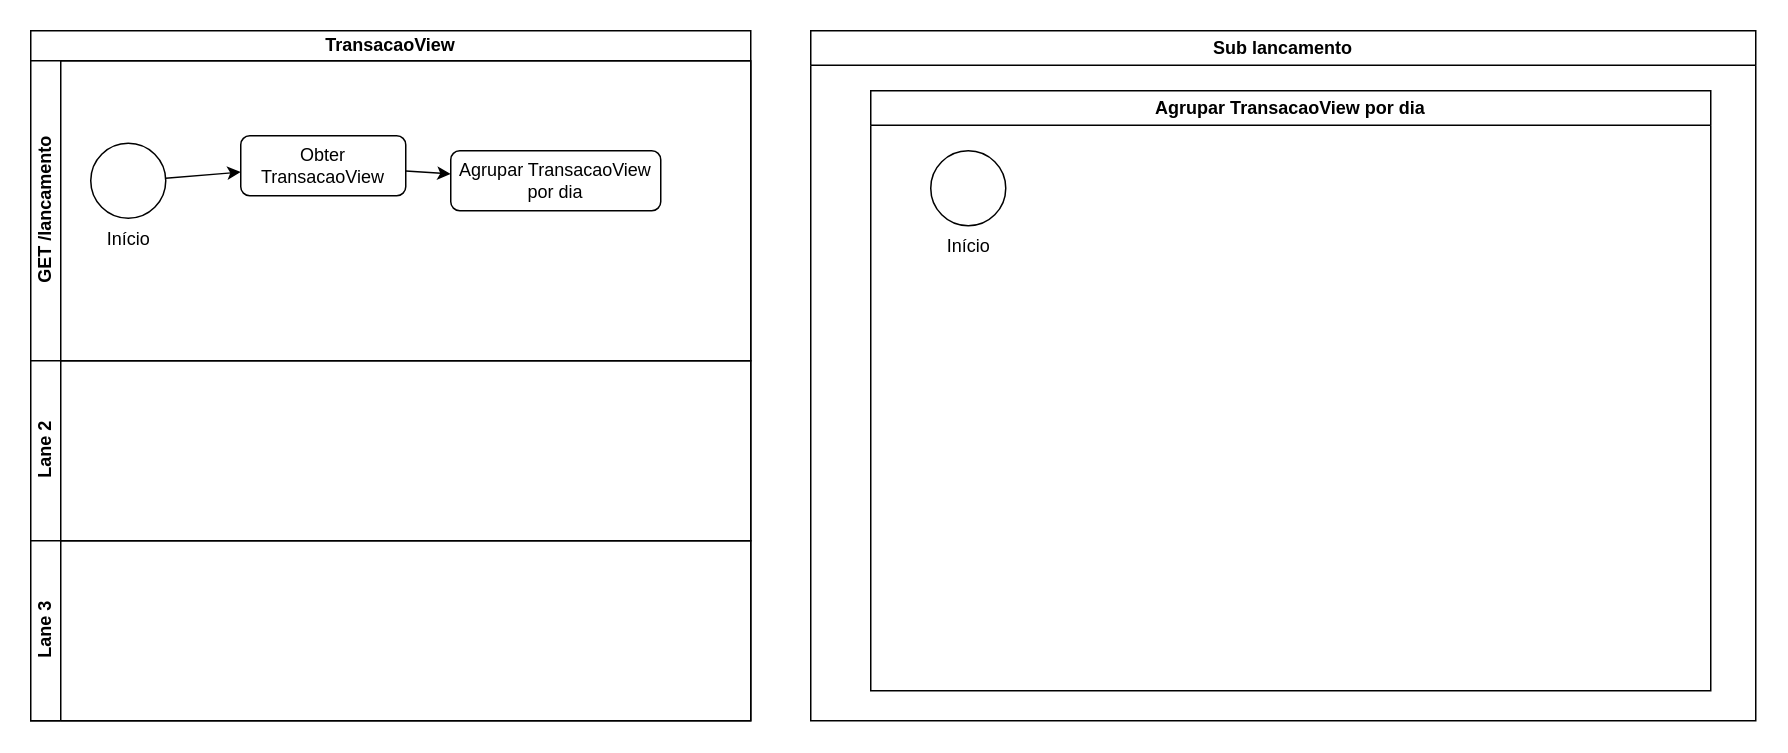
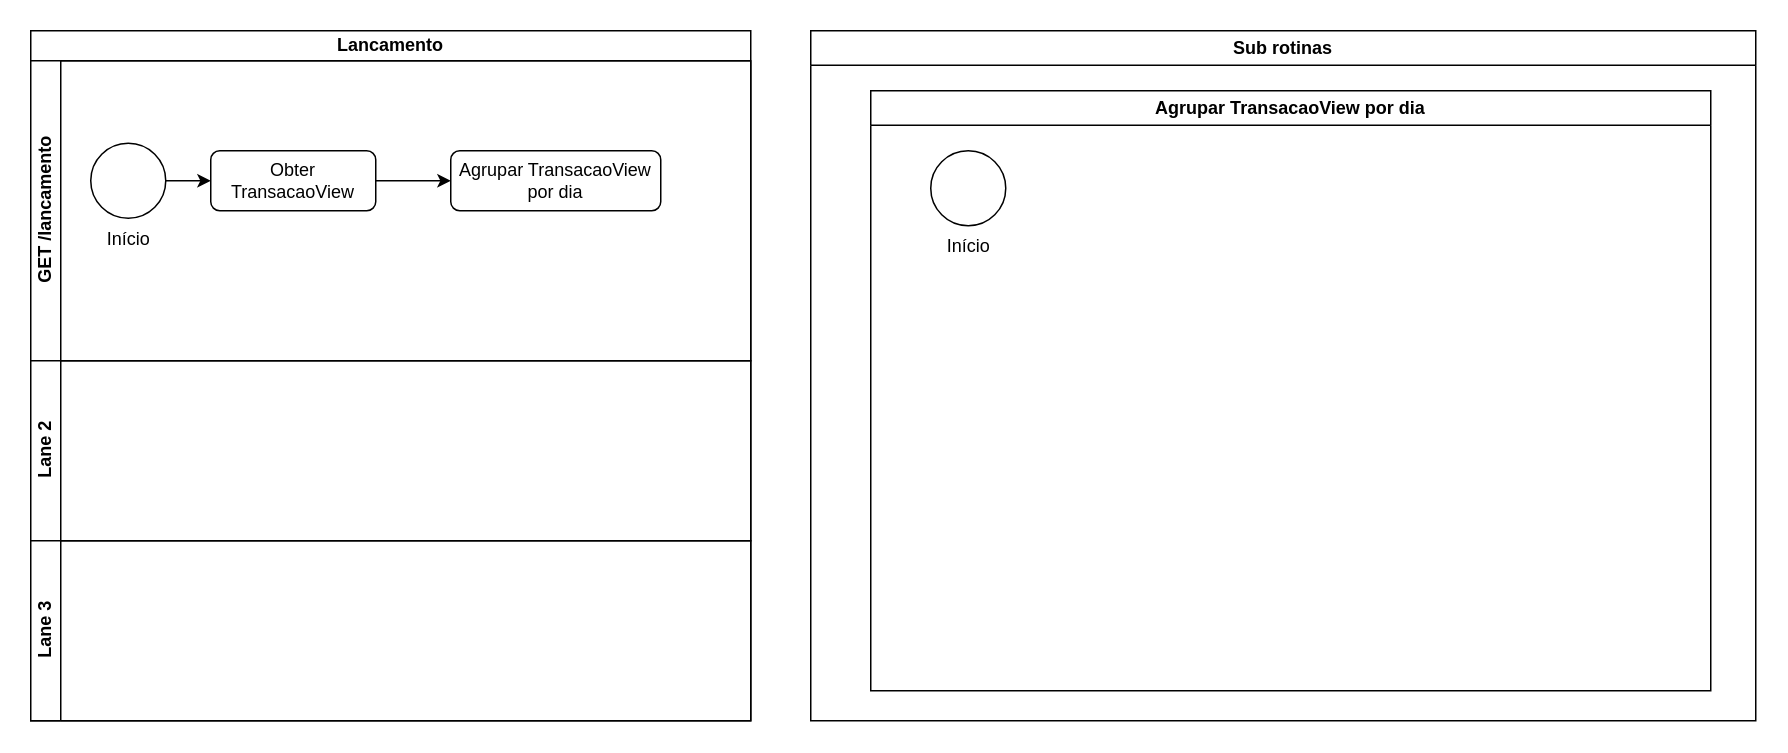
node "TransacaoView": label "TransacaoView" -> "Lancamento"
node "Sub lancamento": label "Sub lancamento" -> "Sub rotinas"
node "Obter TransacaoView": moved (323, 166) -> (293, 181)
